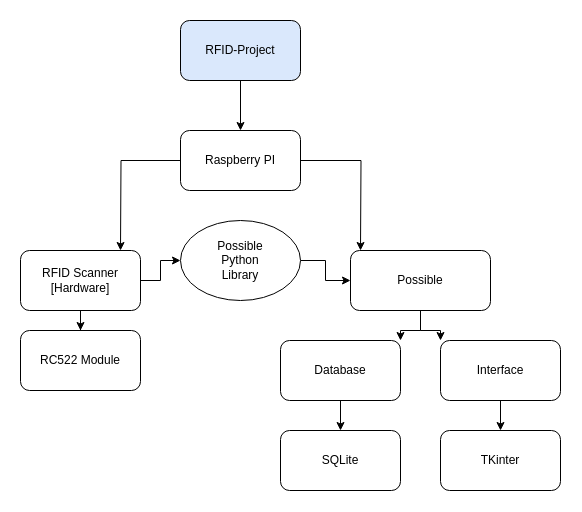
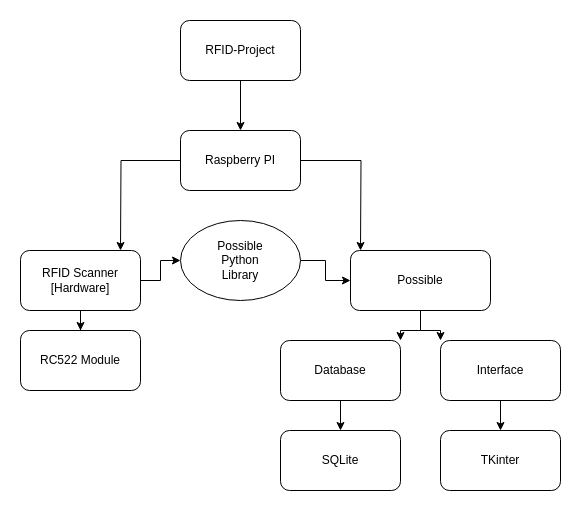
node "RFID-Project": fillcolor #dae8fc -> #ffffff
